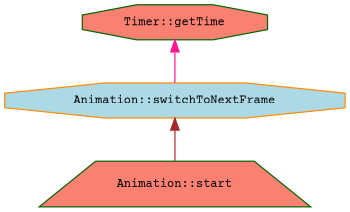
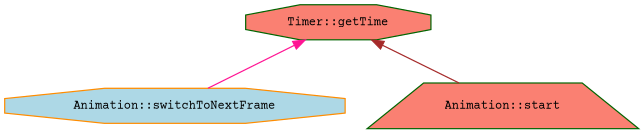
edge "Animation::start" -> "Animation::switchToNextFrame": now "Animation::start" -> "Timer::getTime"
